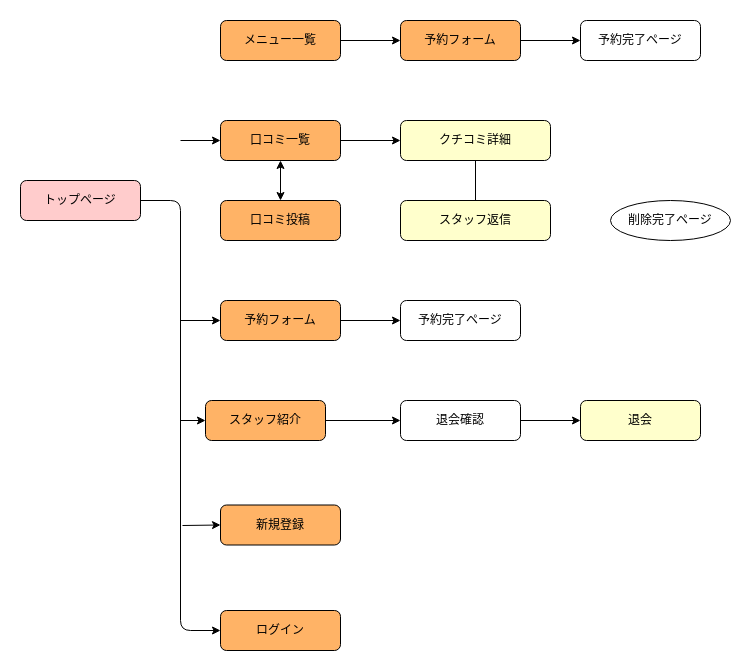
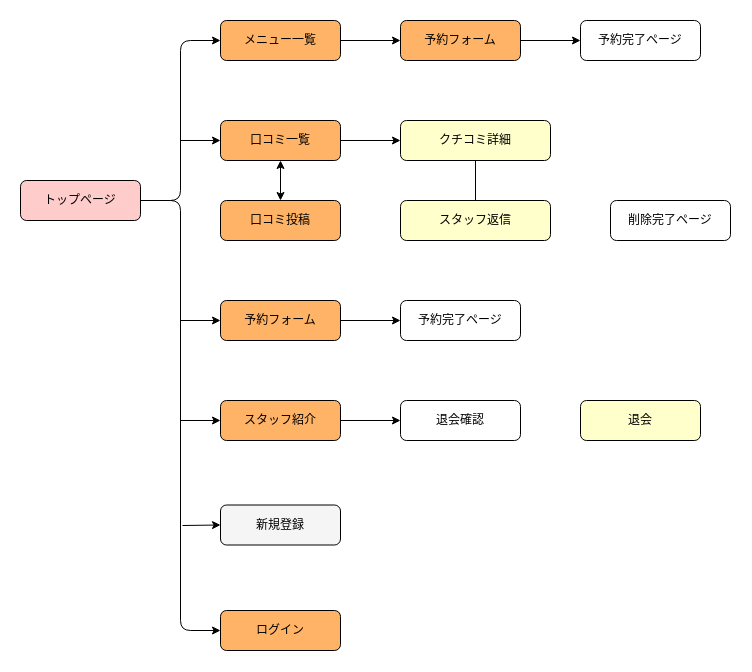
edge "トップページ" -> "メニュー一覧": added
node "削除完了ページ": shape ellipse -> rounded rectangle
node "スタッフ紹介": moved (266, 421) -> (281, 421)
edge "退会確認" -> "退会": removed
node "新規登録": fillcolor #ffb366 -> #f5f5f5
